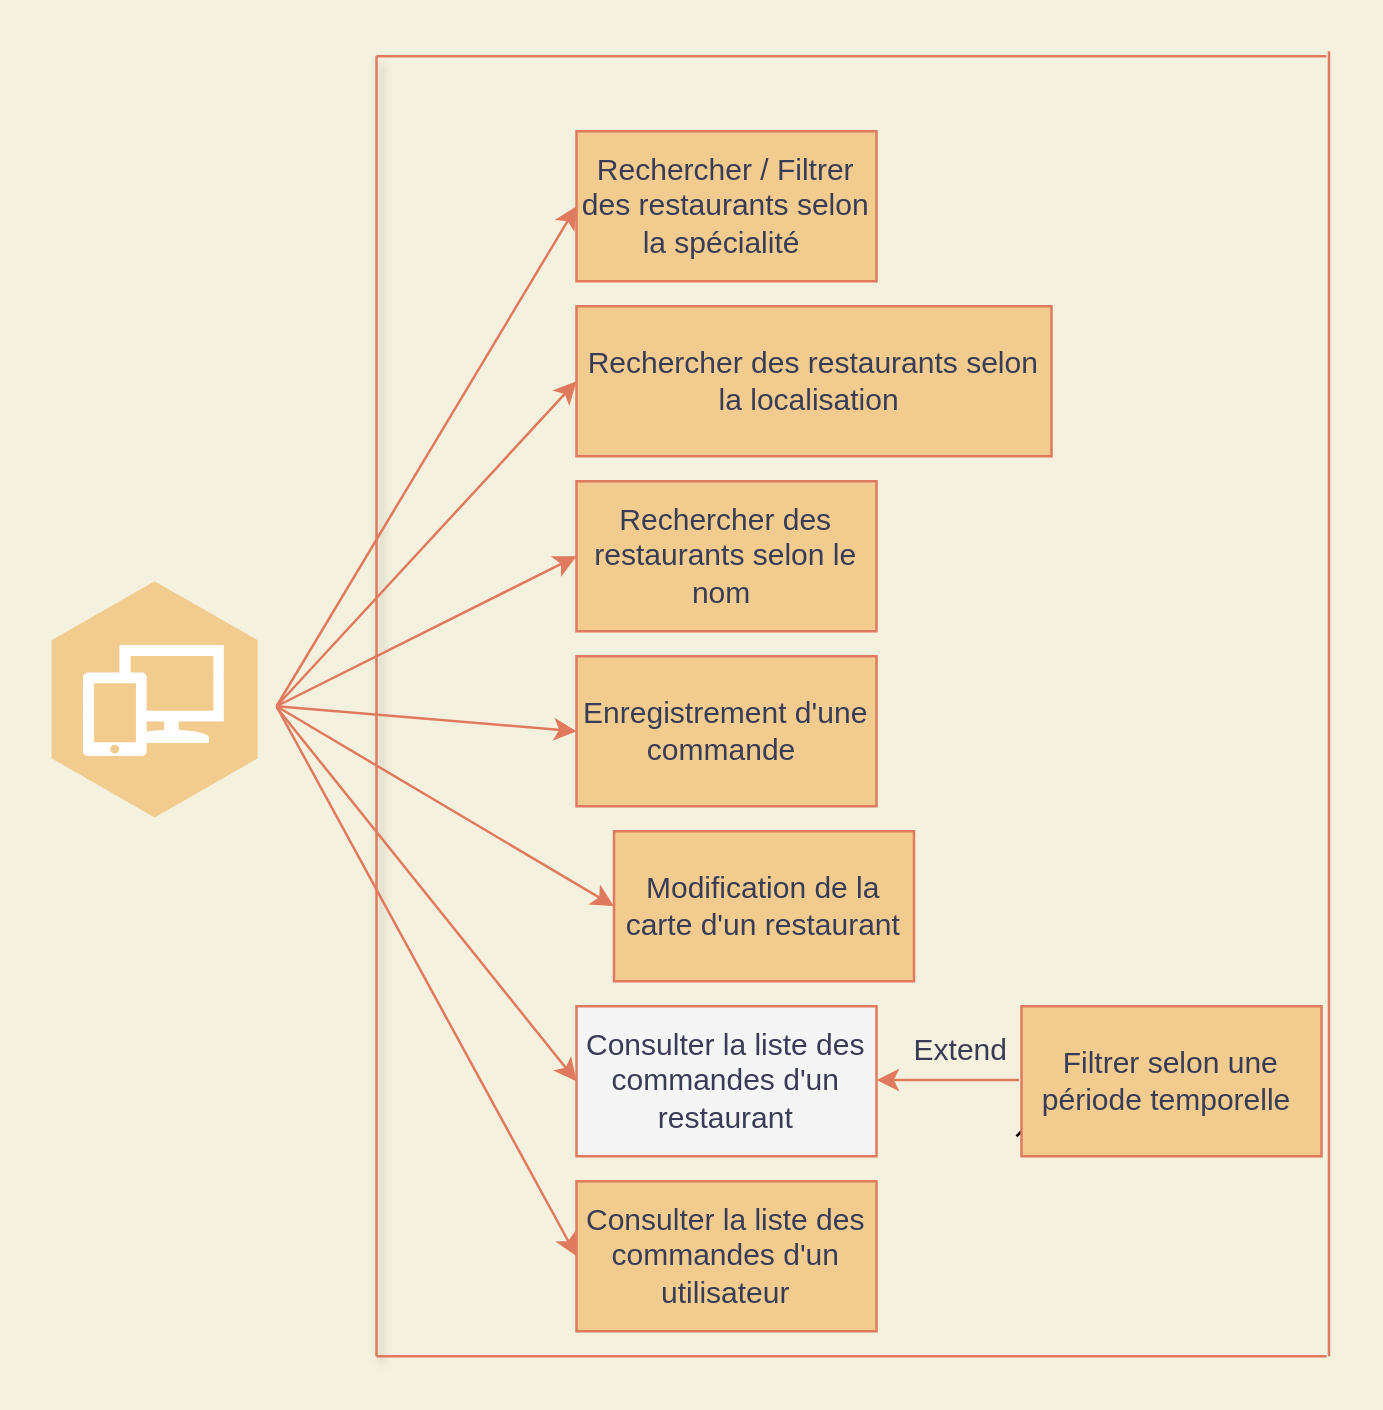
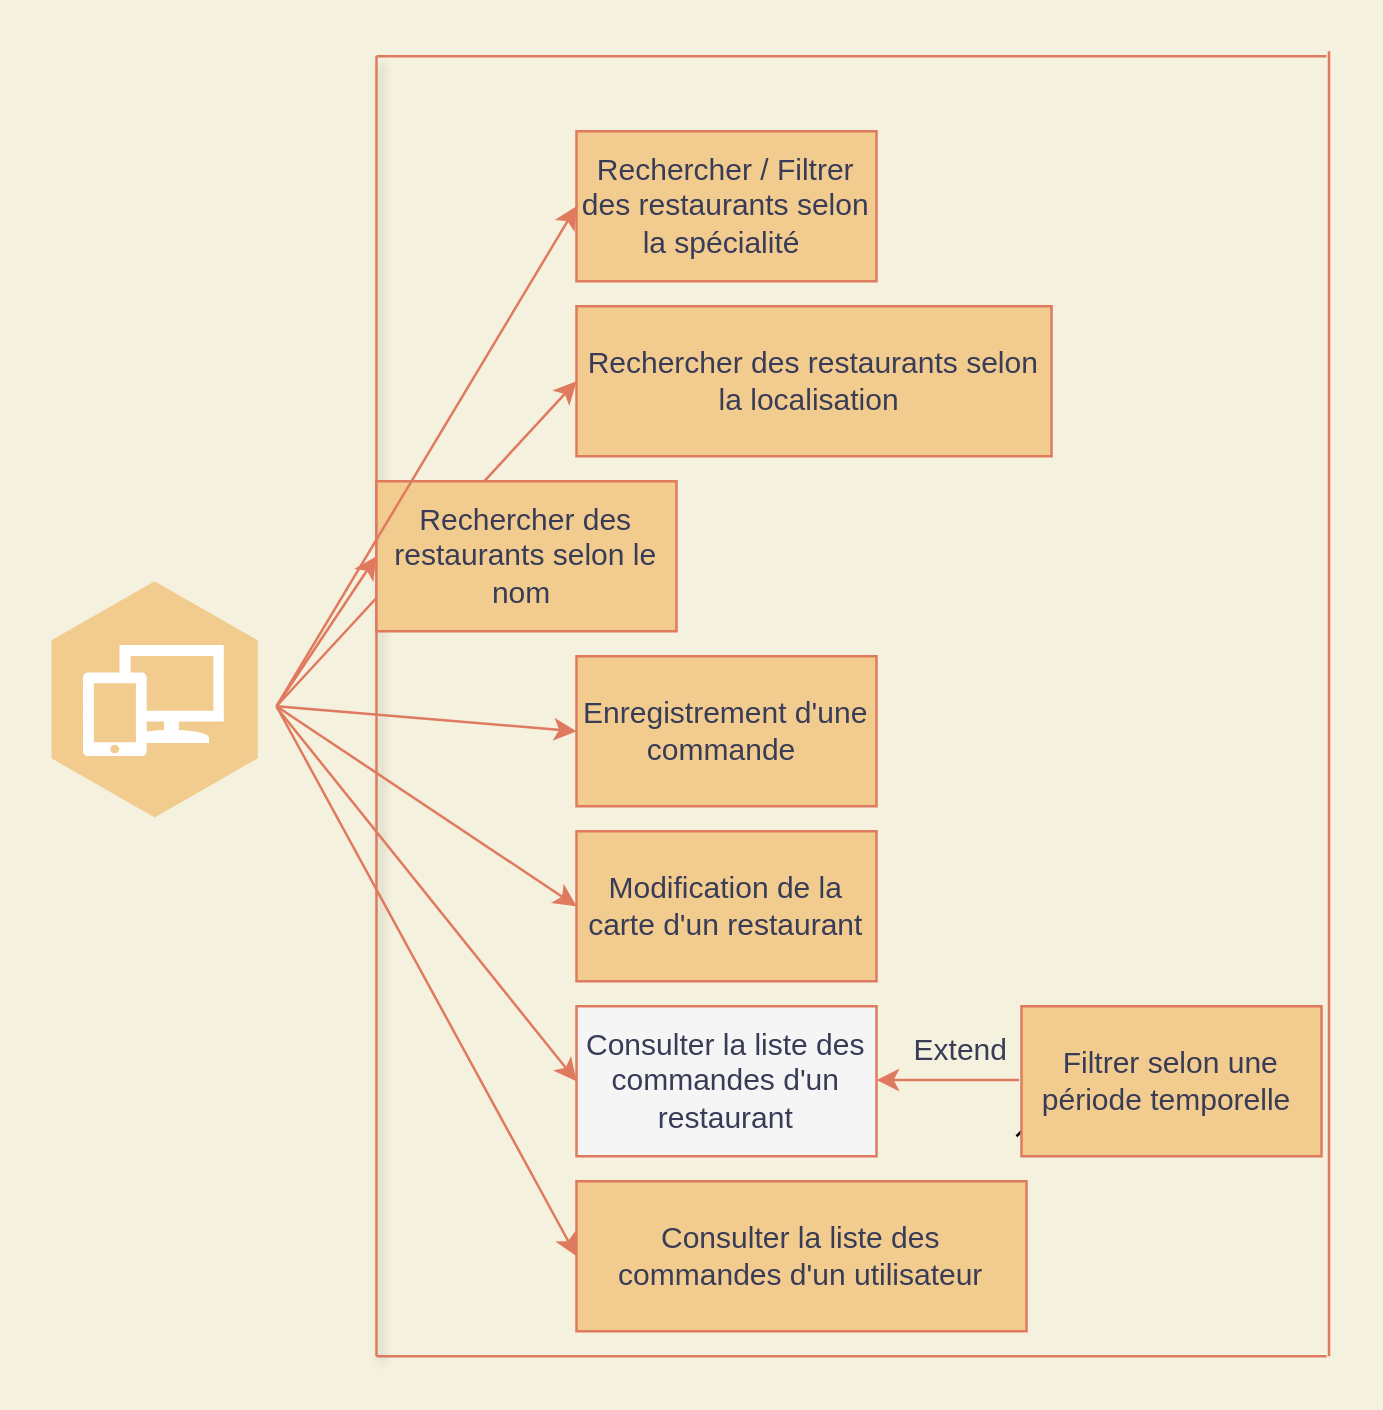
node "Rechercher des restaurants selon le nom": moved (726, 556) -> (526, 556)
node "Modification de la carte d'un restaurant": moved (764, 906) -> (726, 906)
node "Consulter la liste des commandes d'un utilisateur": size 300x150 -> 450x150
